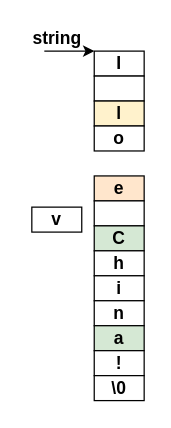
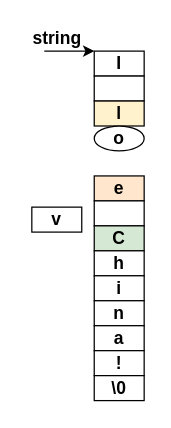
node "o": shape rectangle -> ellipse
node "a": fillcolor #d5e8d4 -> #ffffff
